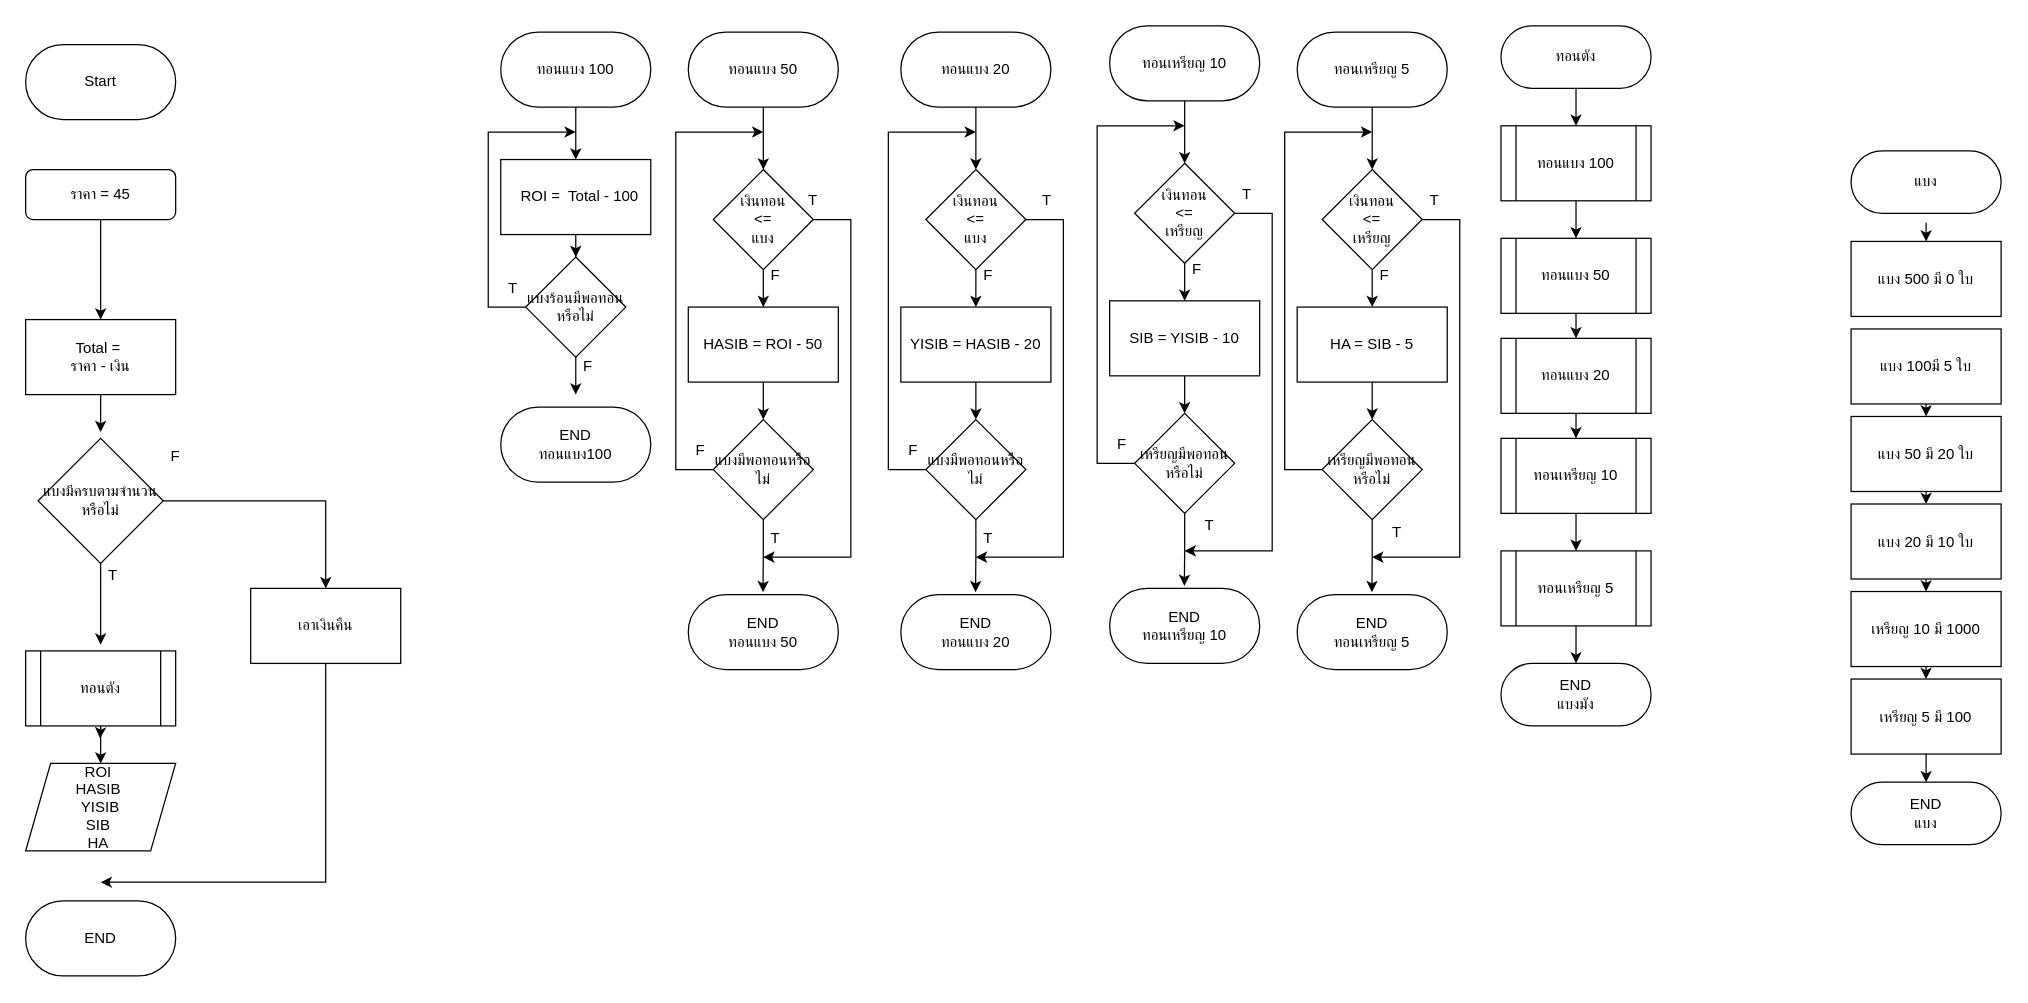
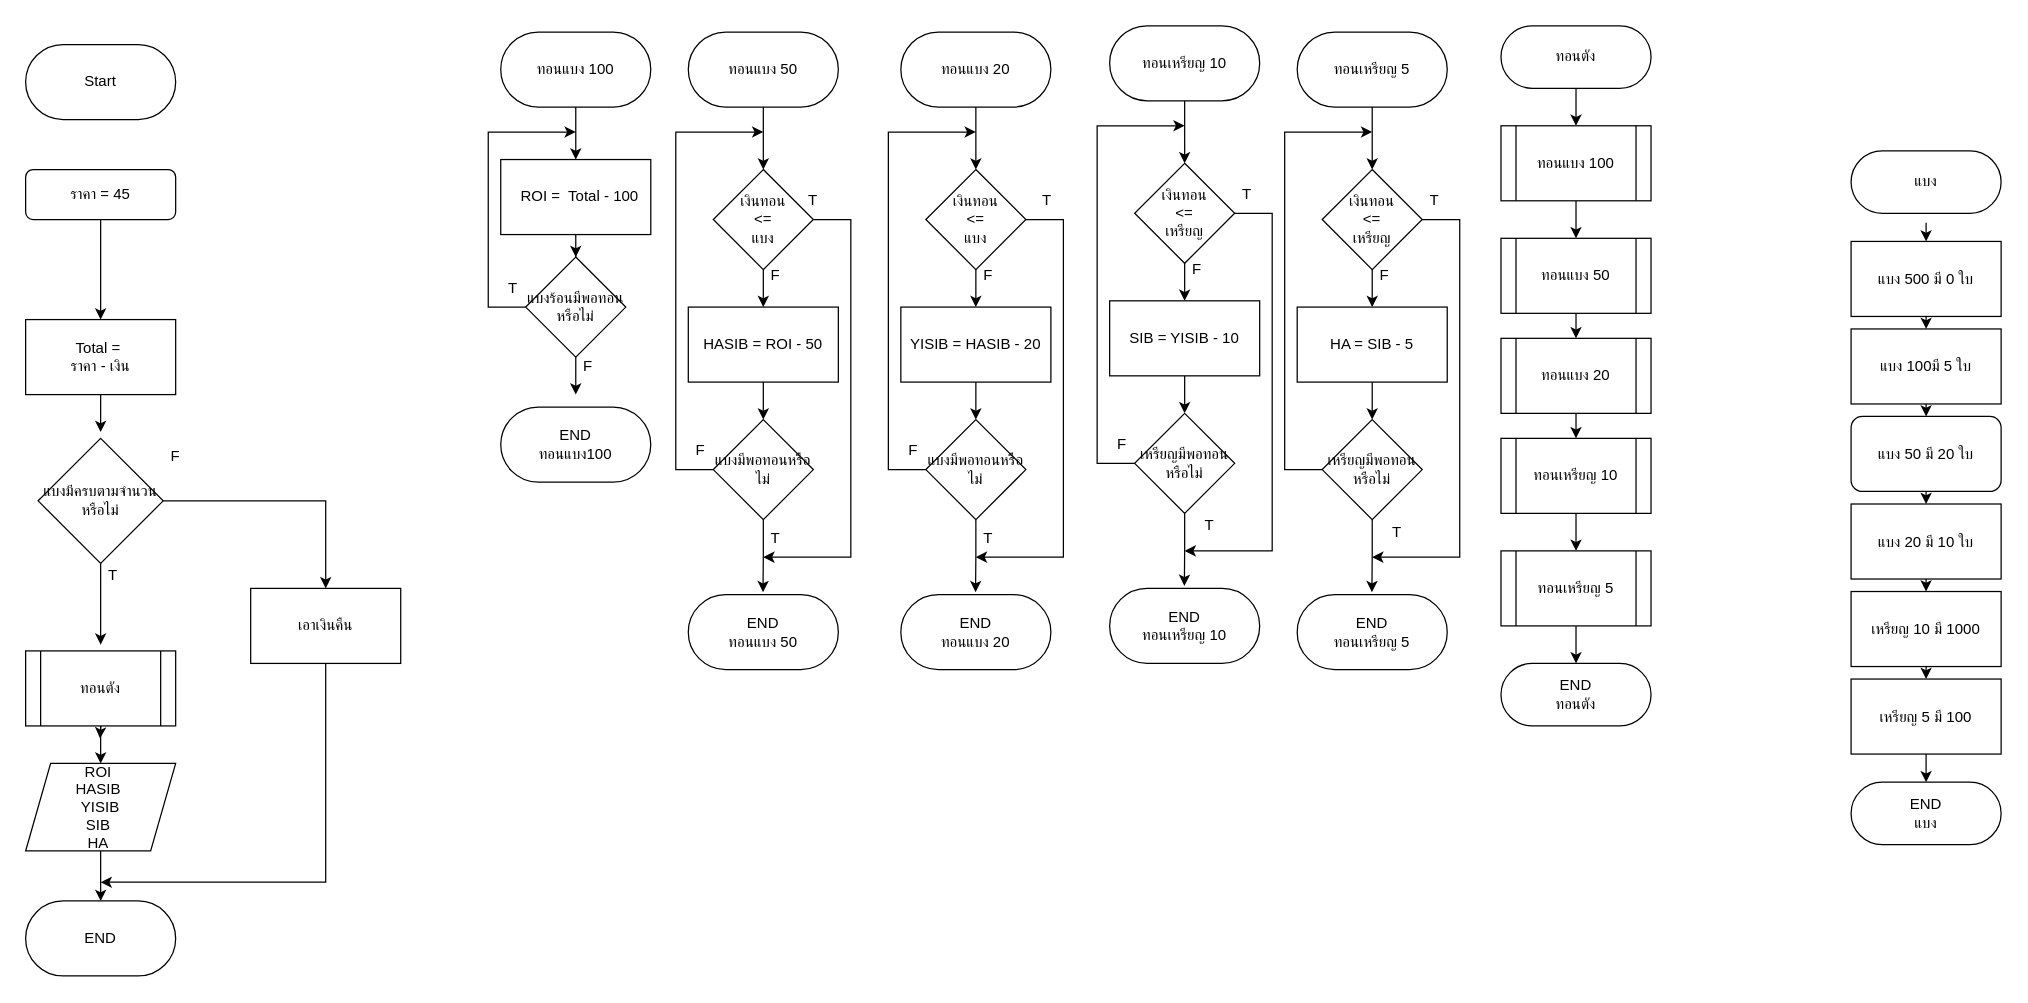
edge "แบง 500 มี 0 ใบ" -> "แบง 100มี 5 ใบ": added
node "แบง 50 มี 20 ใบ": shape rectangle -> rounded rectangle
node "END แบงมัง": label "END แบงมัง" -> "END ทอนตัง"
edge "ROI HASIB YISIB SIB HA" -> "END": added
